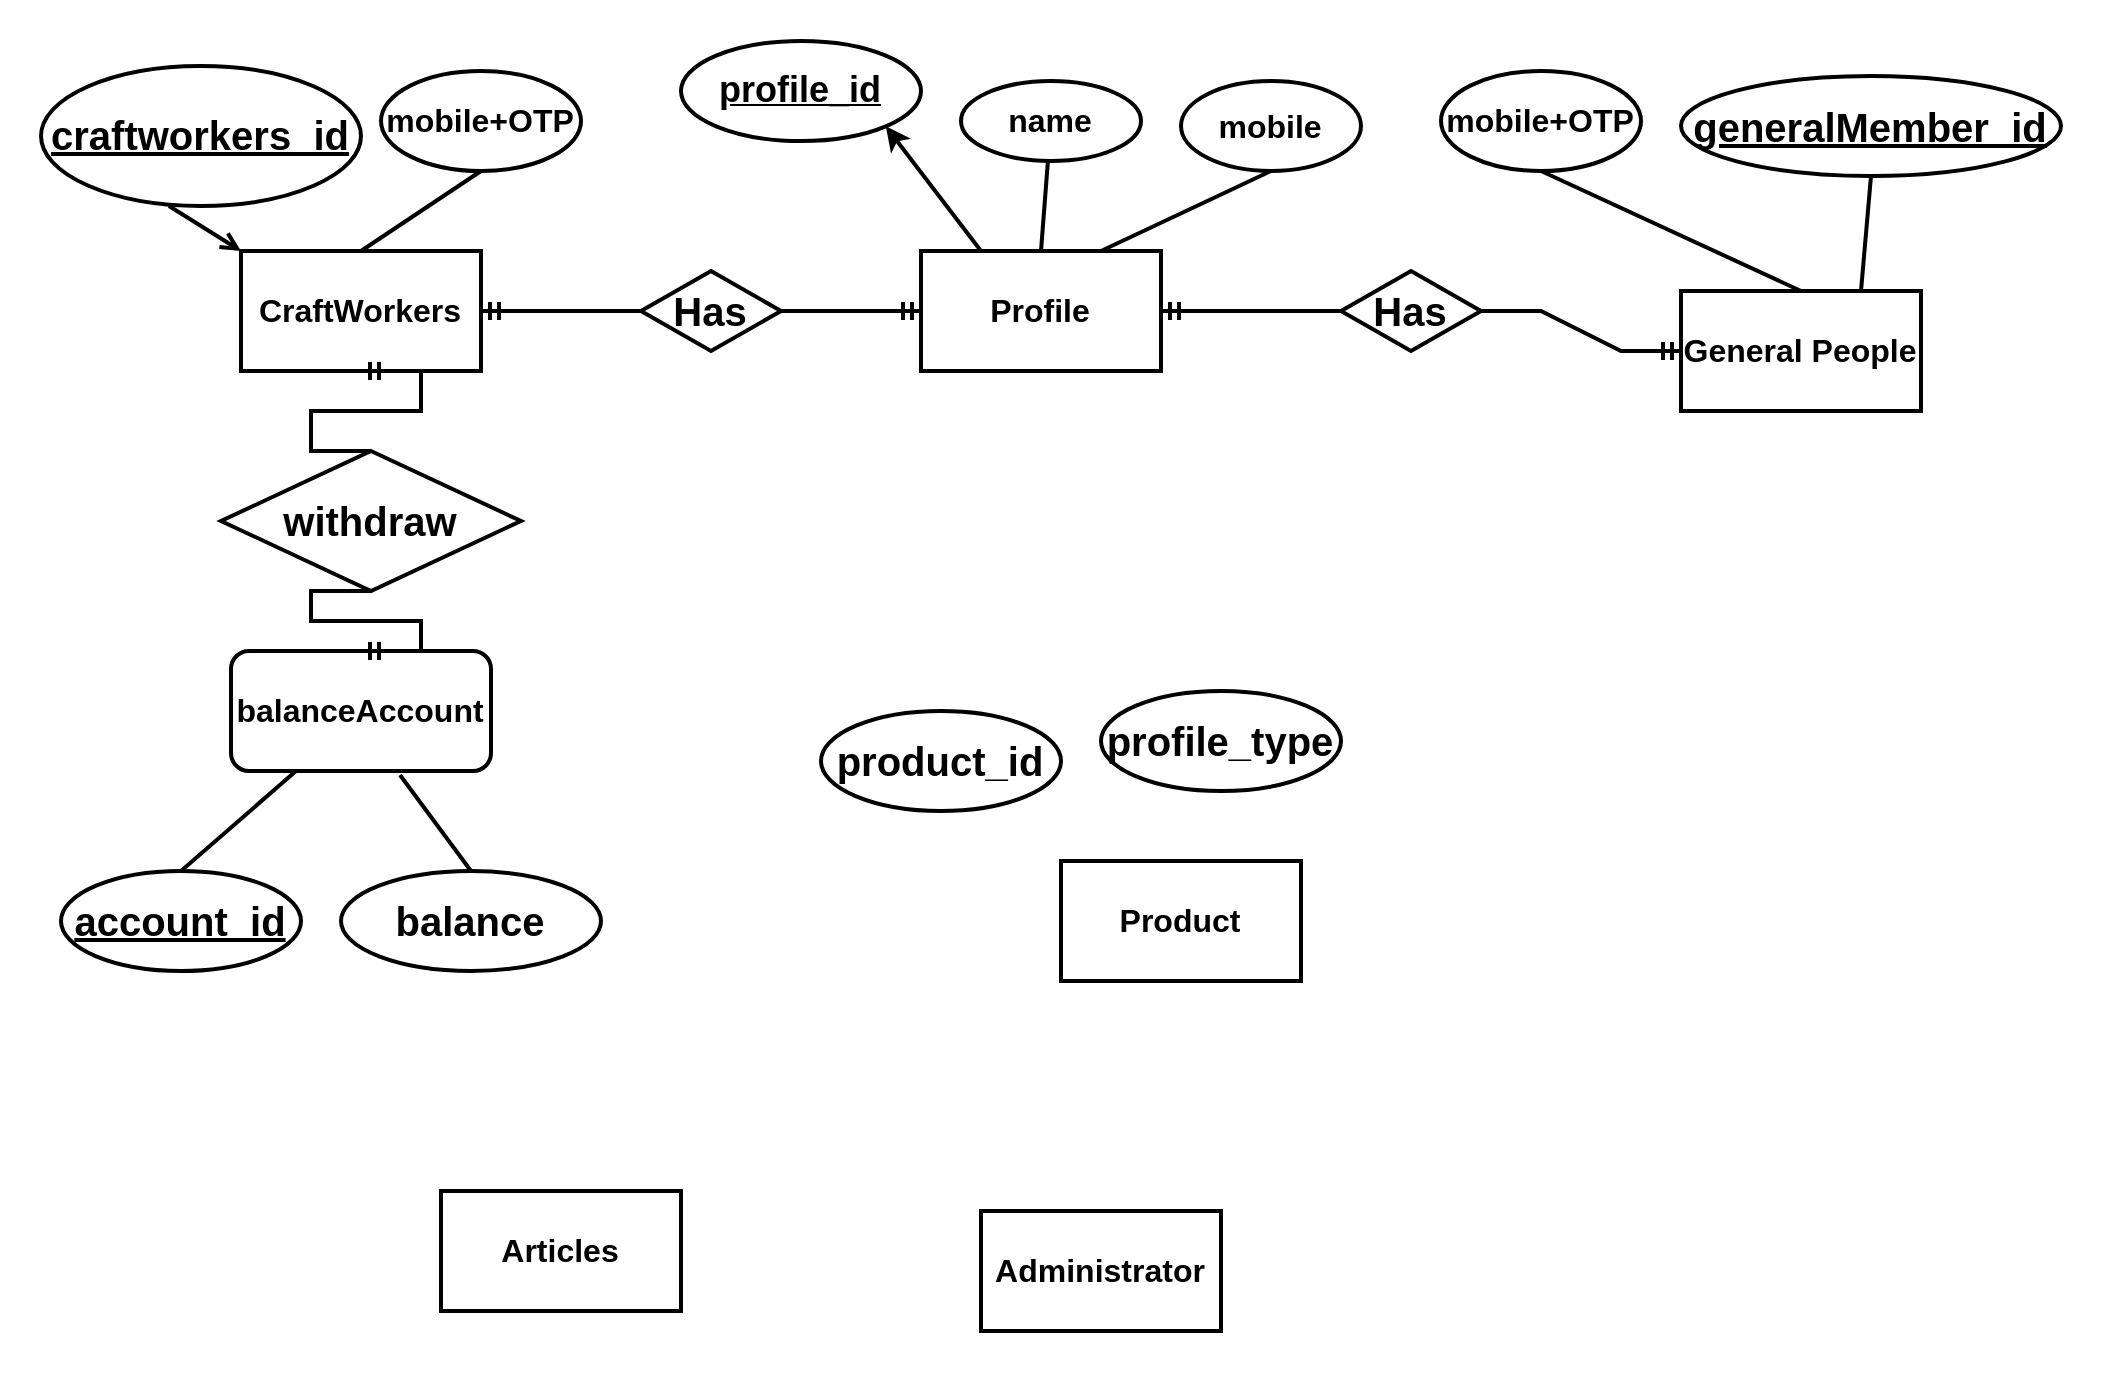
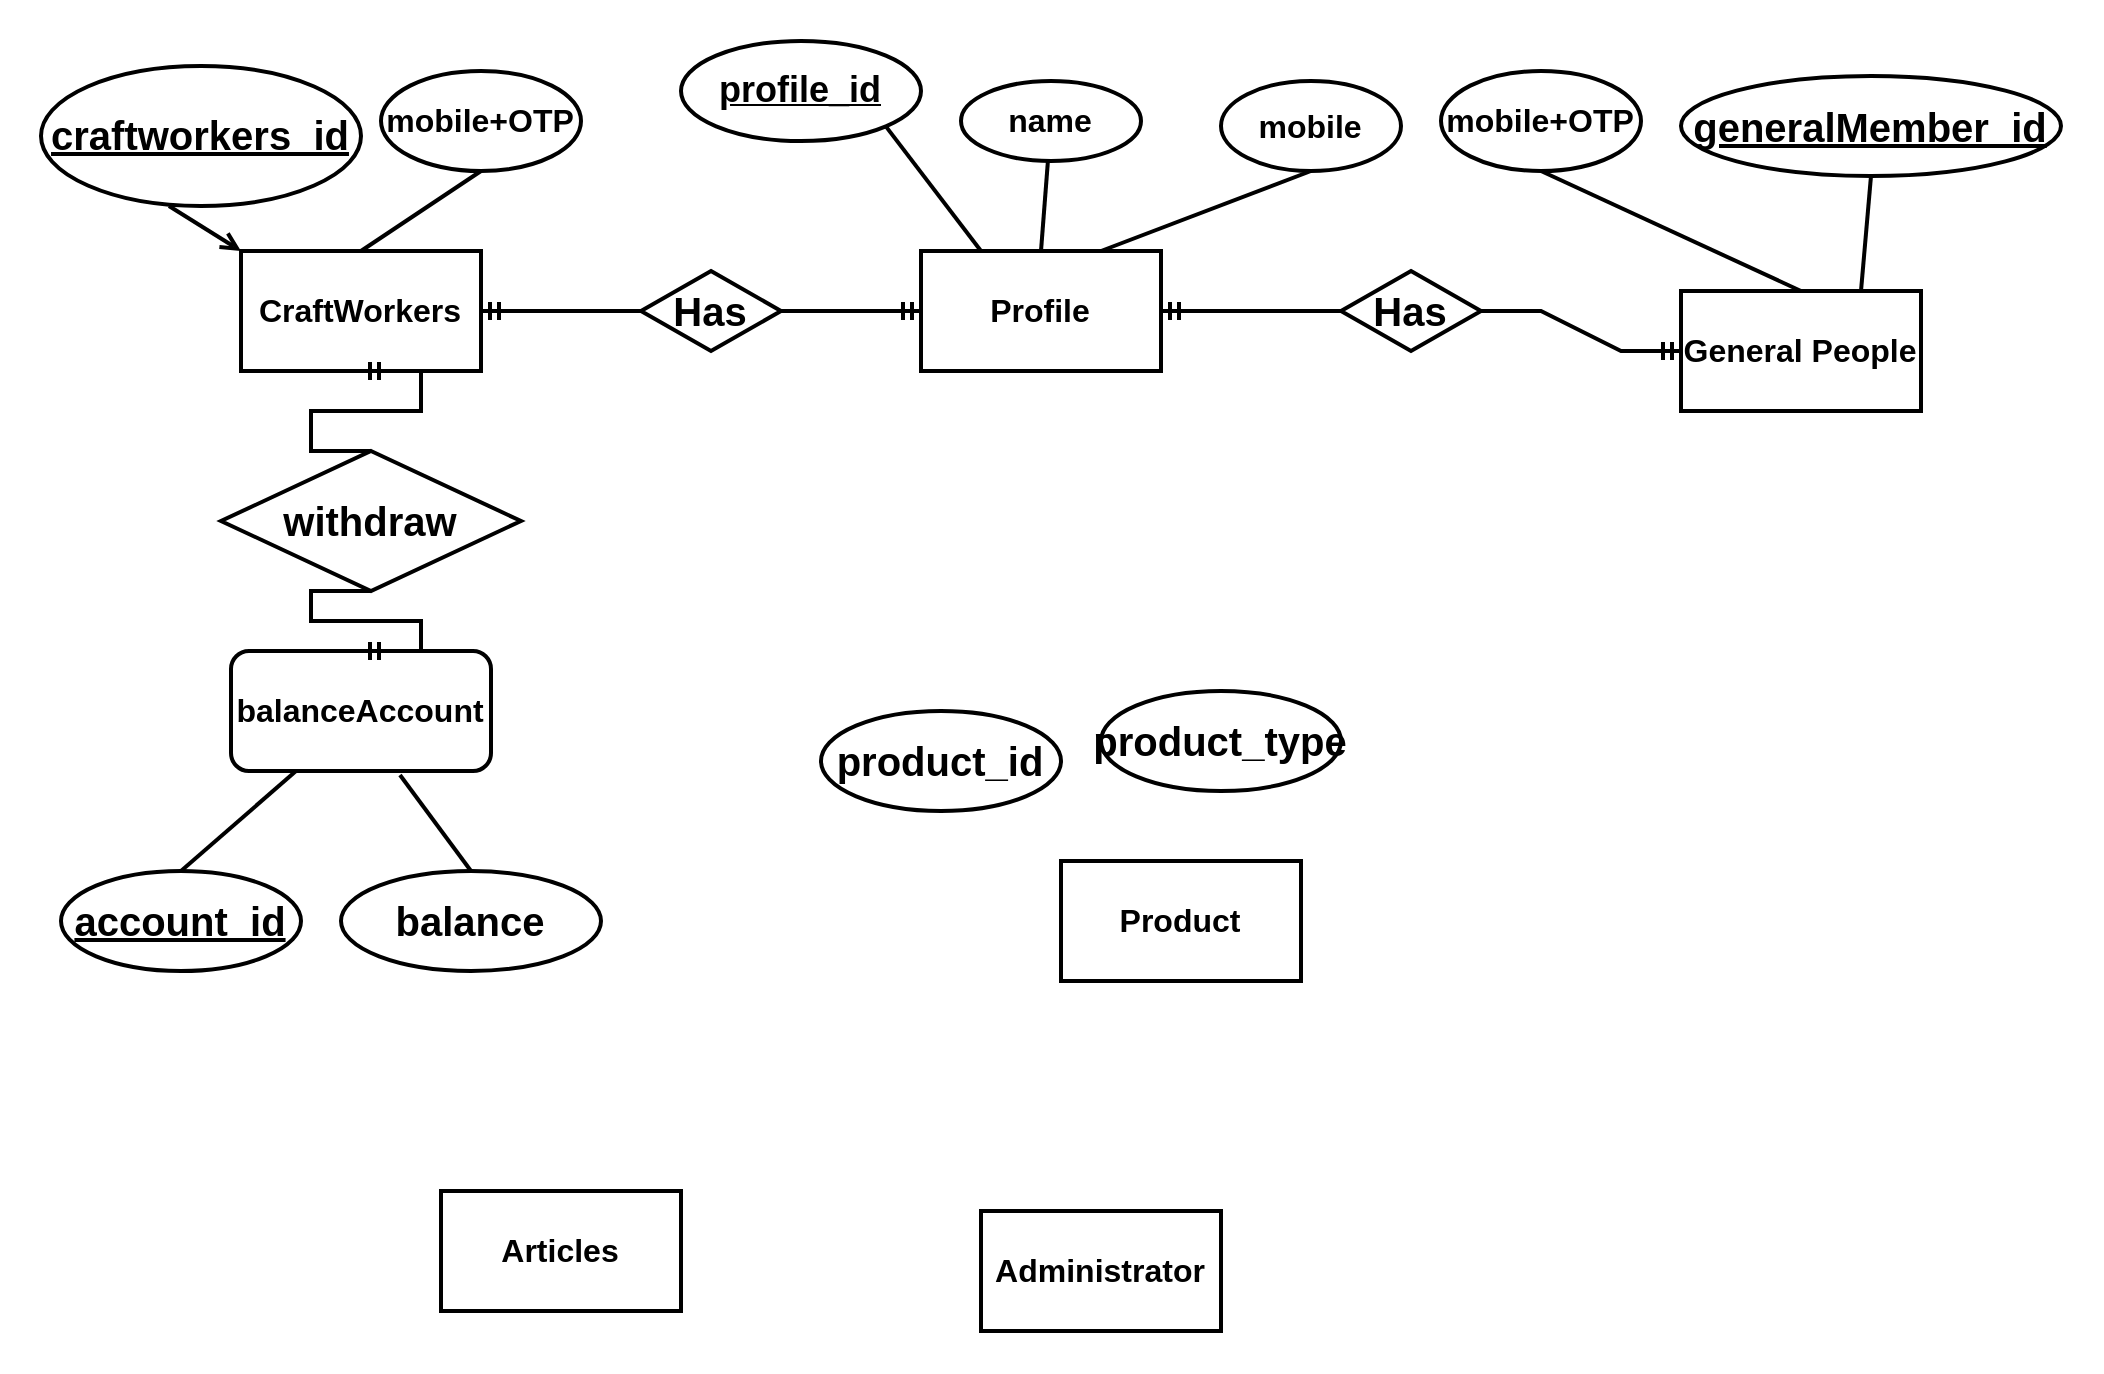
node "mobile": moved (1271, 126) -> (1311, 126)
edge "Profile" -> "profile_id": arrowhead classic -> none
node "profile_type": label "profile_type" -> "product_type"
